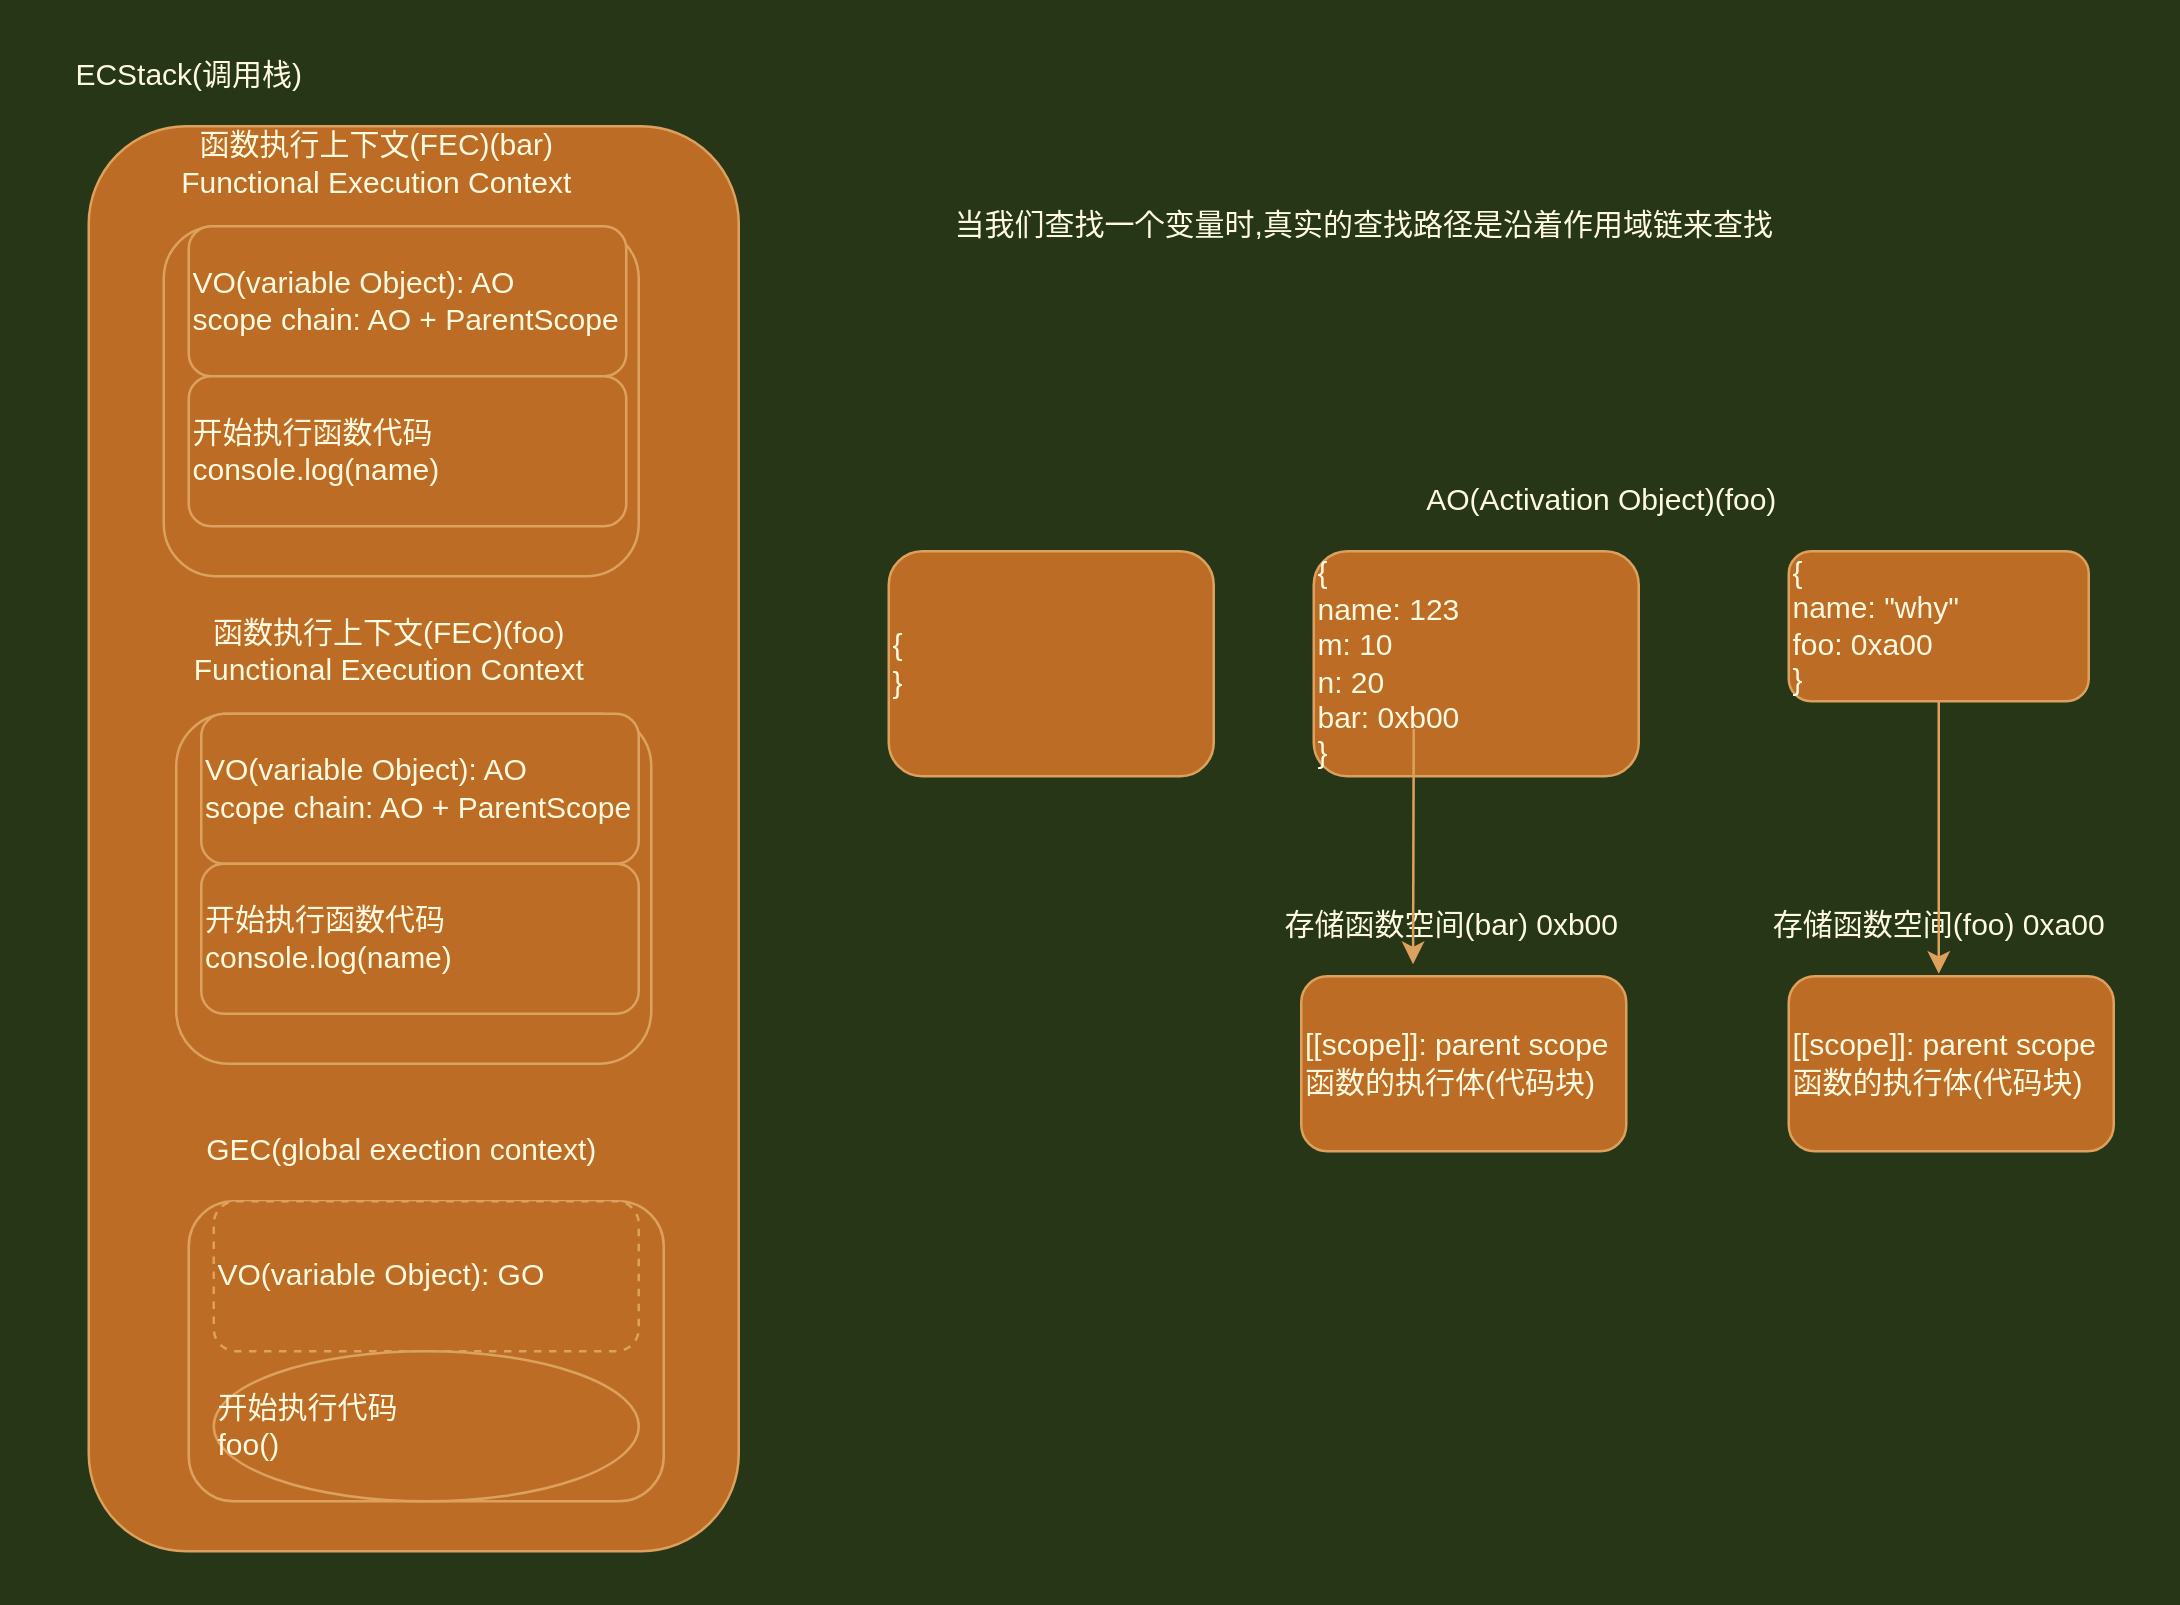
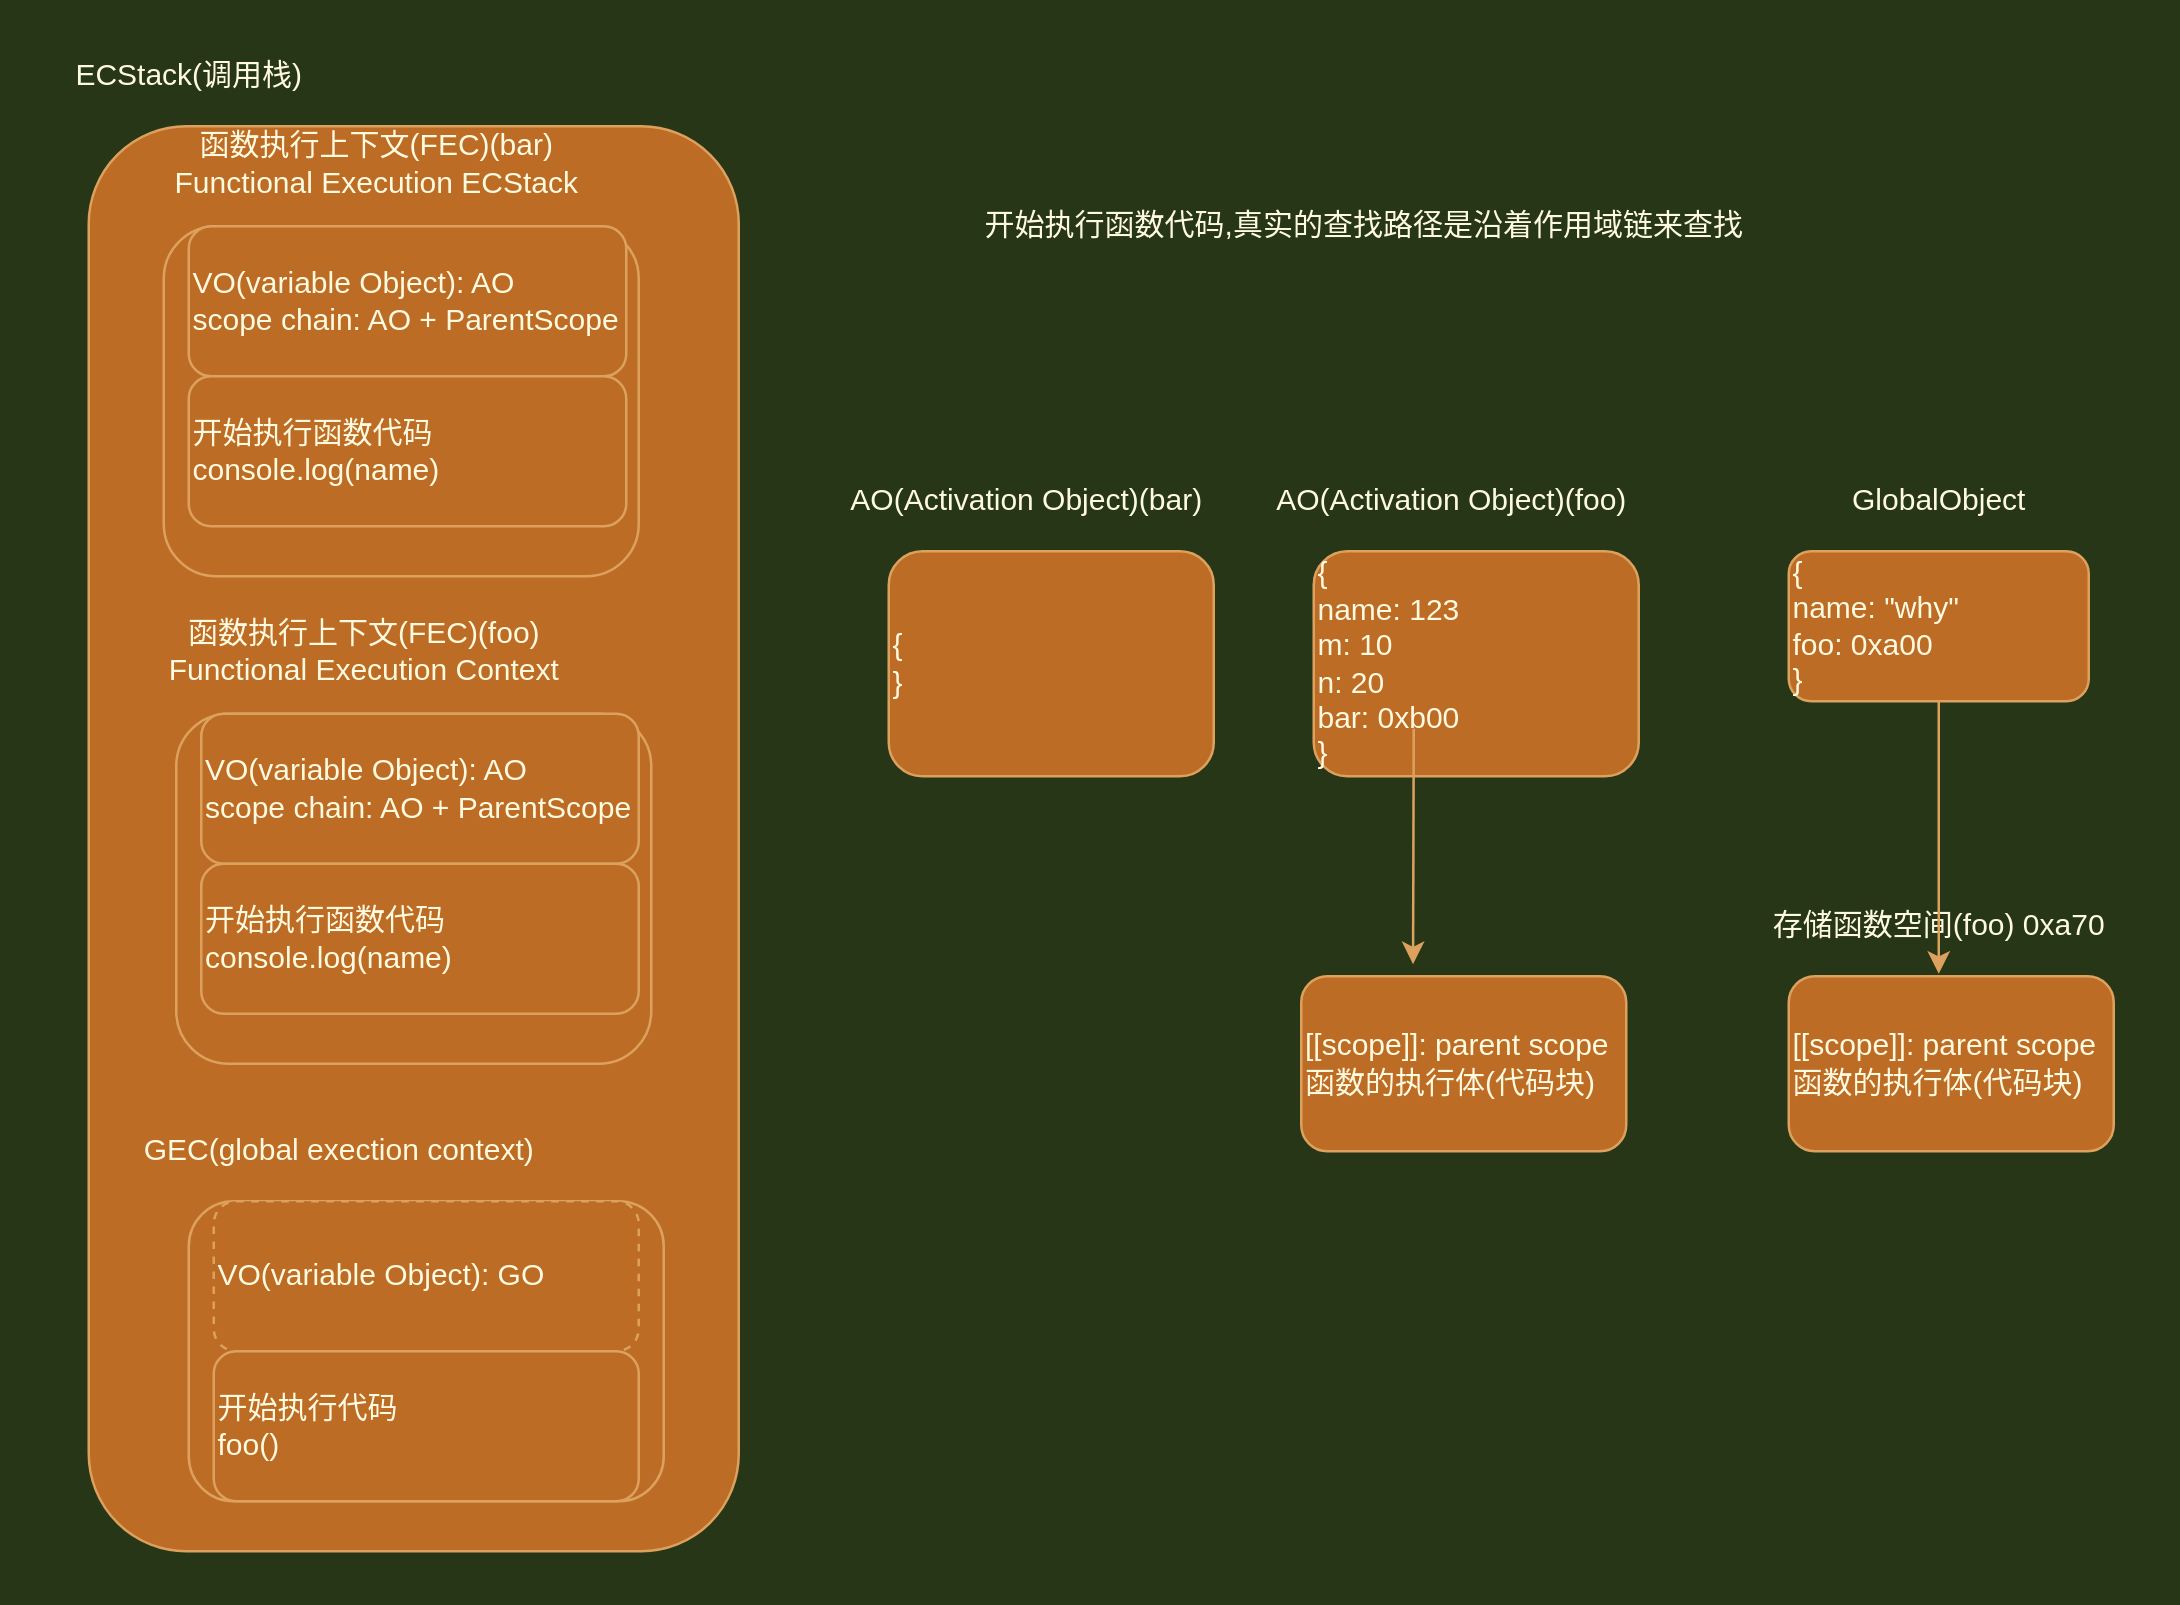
node "函数执行上下文(FEC)(bar) Functional Execution Context": label "函数执行上下文(FEC)(bar) Functional Execution Context" -> "函数执行上下文(FEC)(bar) Functional Execution ECStack"
node "当我们查找一个变量时,真实的查找路径是沿着作用域链来查找": label "当我们查找一个变量时,真实的查找路径是沿着作用域链来查找" -> "开始执行函数代码,真实的查找路径是沿着作用域链来查找"
node "AO(Activation Object)(bar)": added
node "AO(Activation Object)(foo)": moved (1601, 501) -> (1451, 501)
node "GlobalObject": added
node "函数执行上下文(FEC)(foo) Functional Execution Context": moved (389, 651) -> (364, 651)
node "存储函数空间(bar) 0xb00": removed
node "存储函数空间(foo) 0xa00": label "存储函数空间(foo) 0xa00" -> "存储函数空间(foo) 0xa70"
node "GEC(global exection context)": moved (401, 1151) -> (339, 1151)
node "开始执行代码 foo()": shape ellipse -> rounded rectangle
